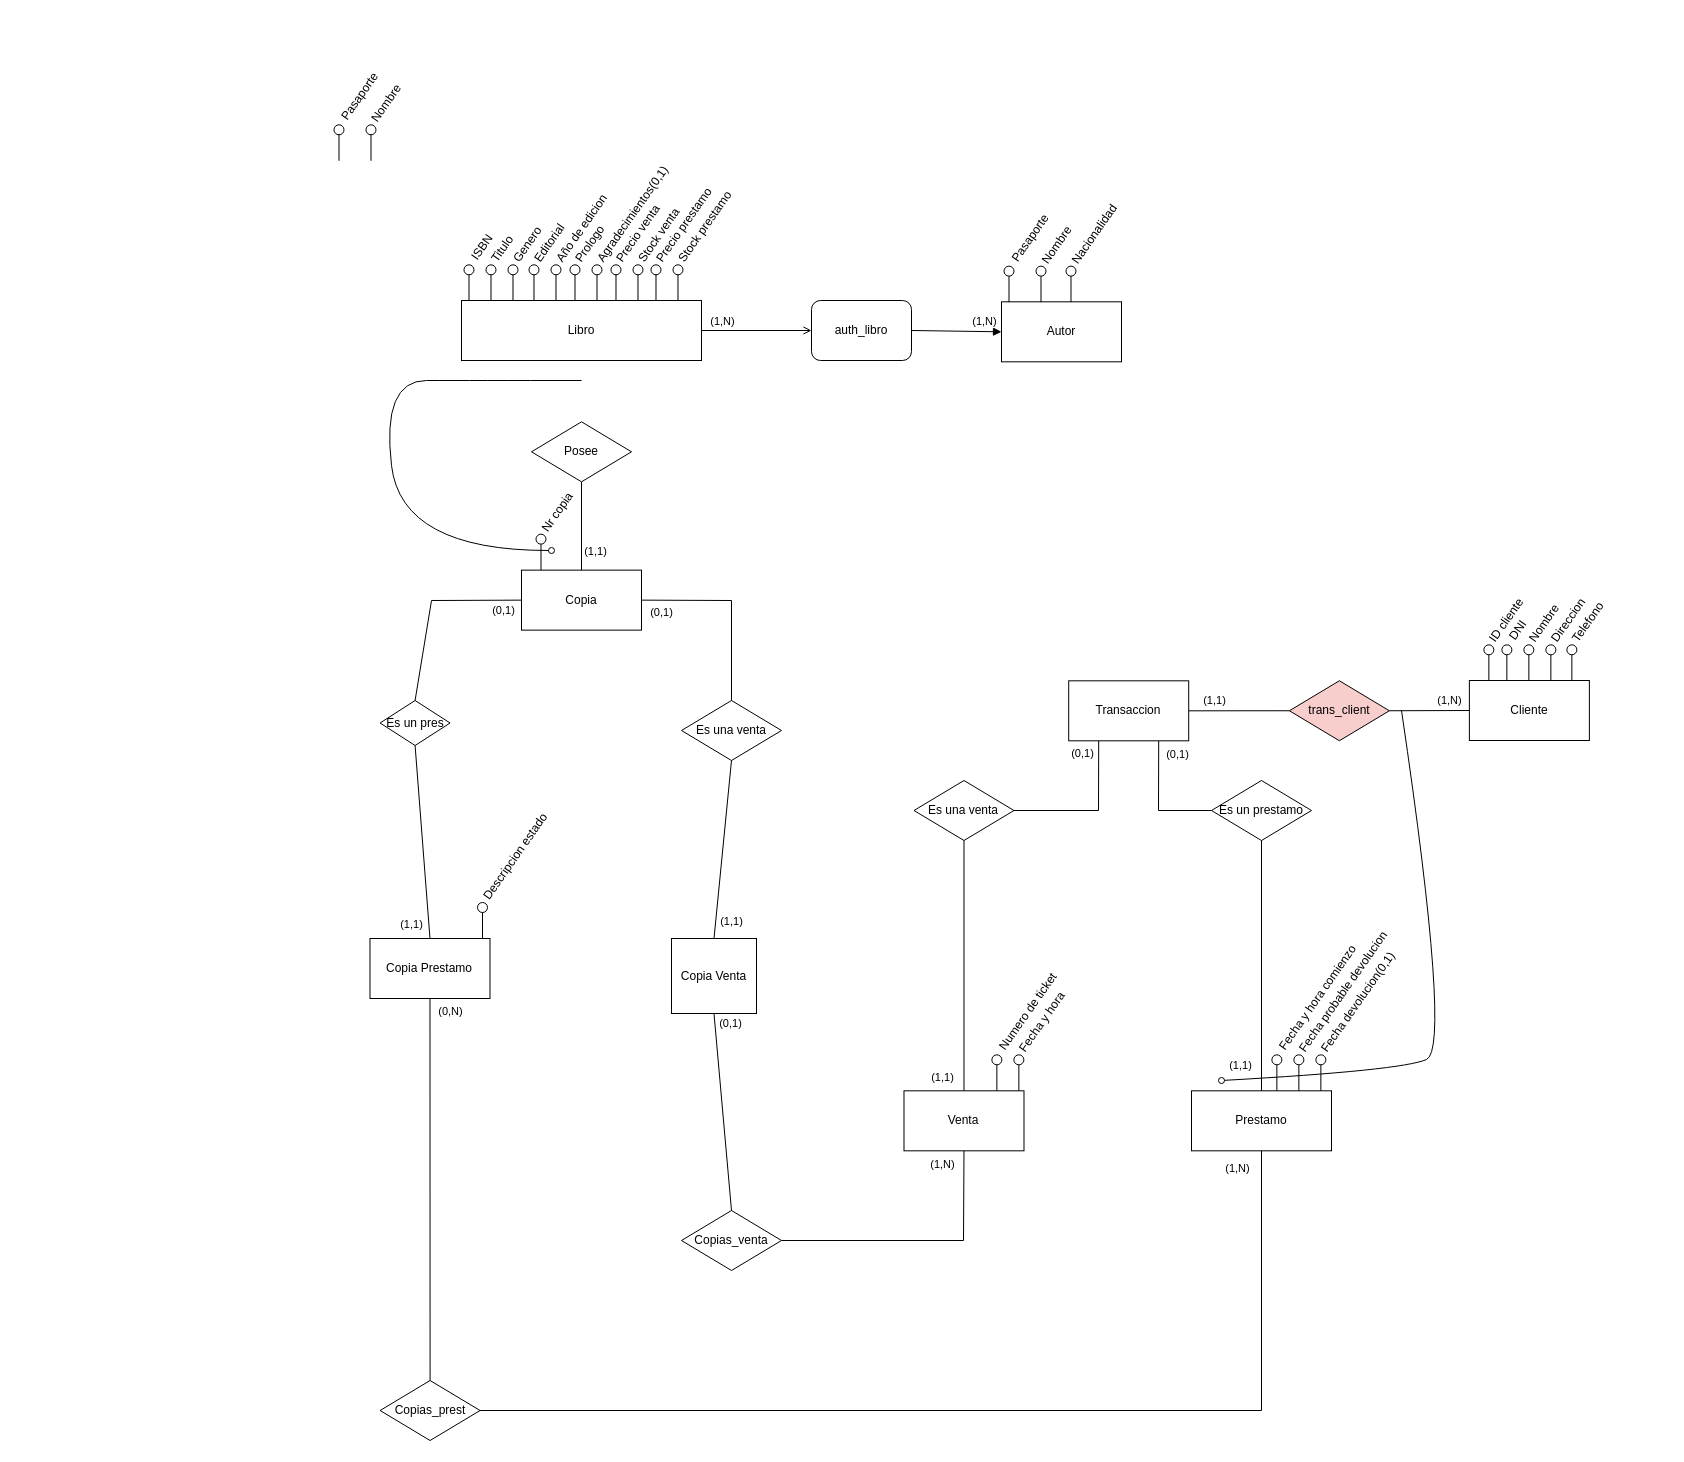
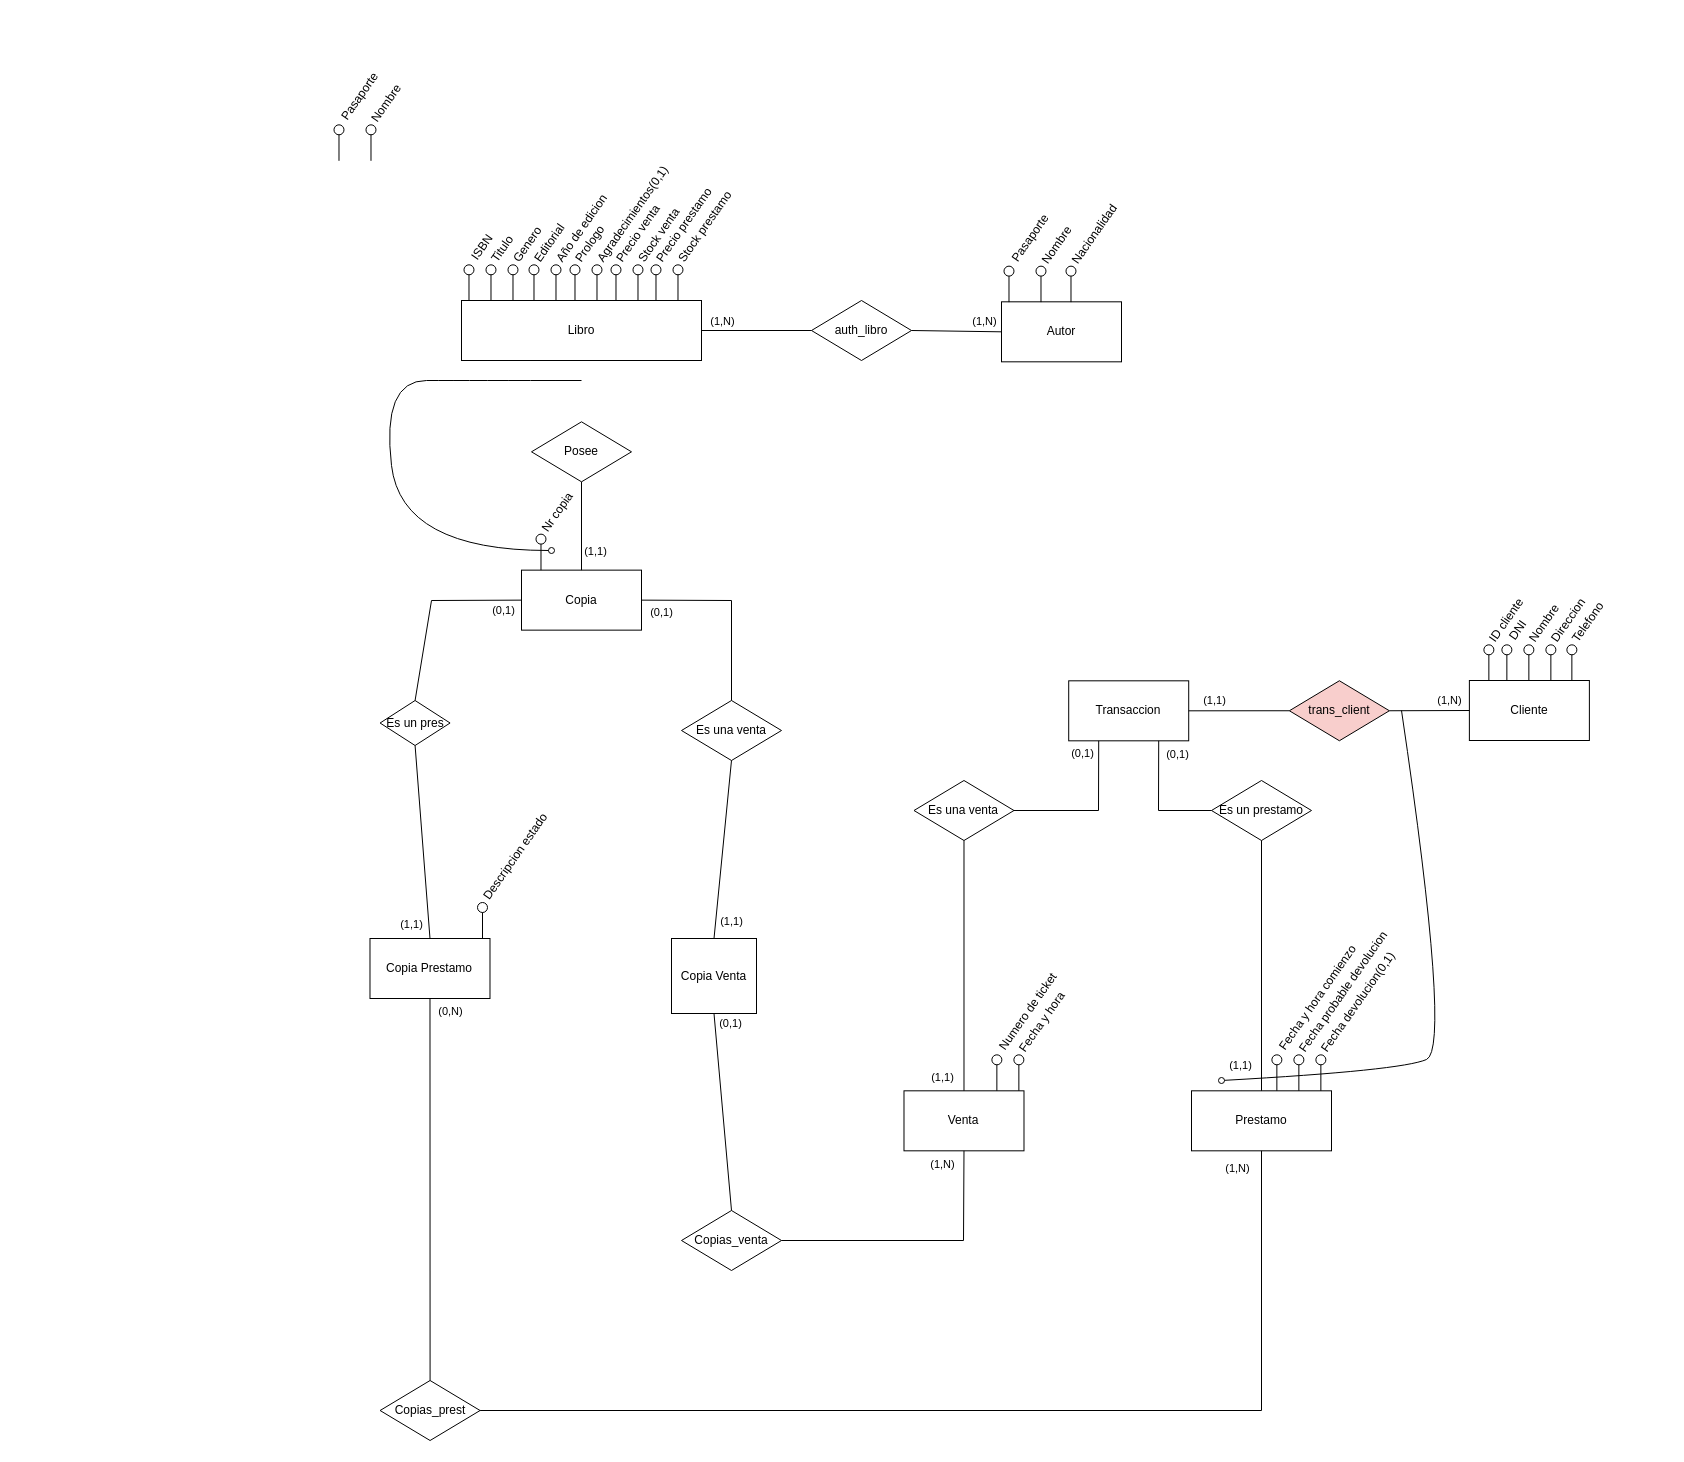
edge "Libro" -> "auth_libro": arrowhead open -> none
node "auth_libro": shape rounded rectangle -> diamond
edge "auth_libro" -> "Autor": arrowhead block -> none
